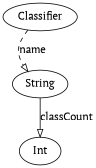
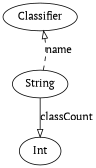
edge "Classifier" -> "String": reversed
